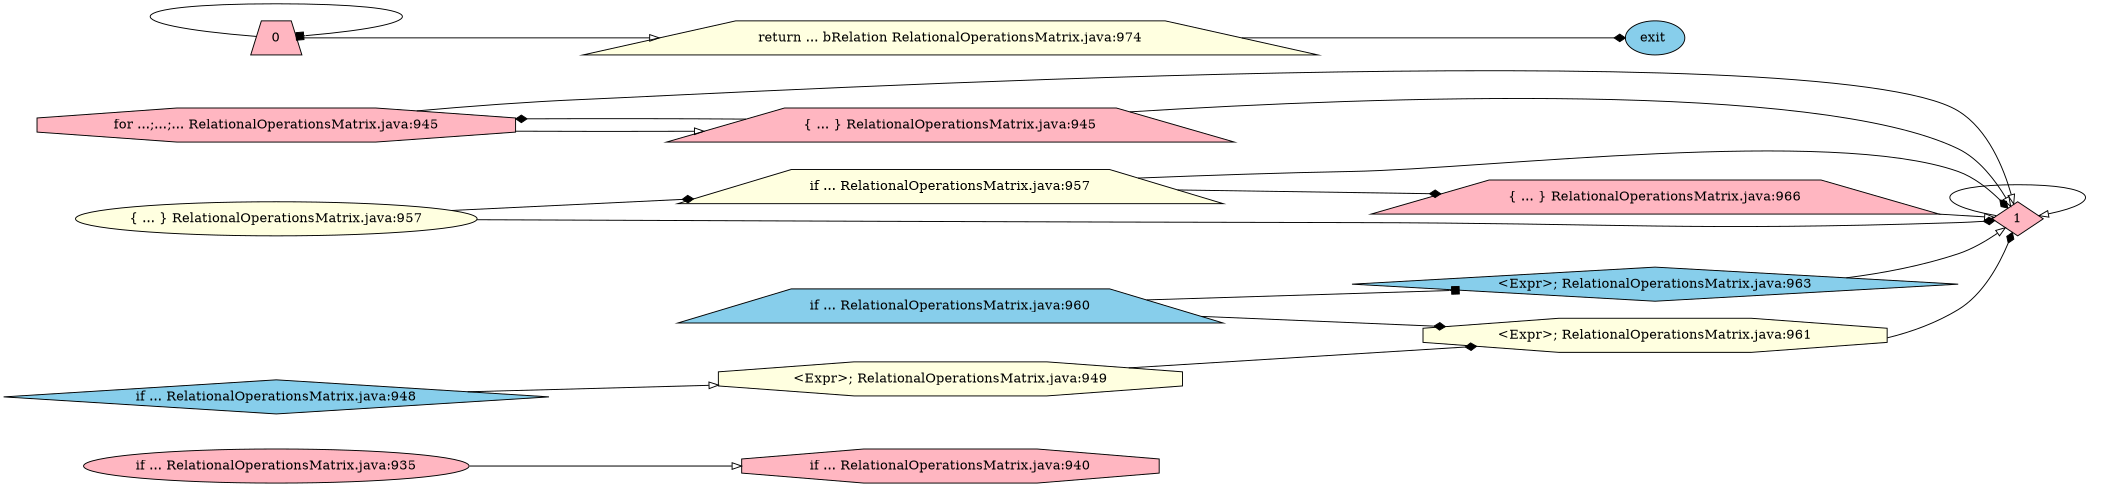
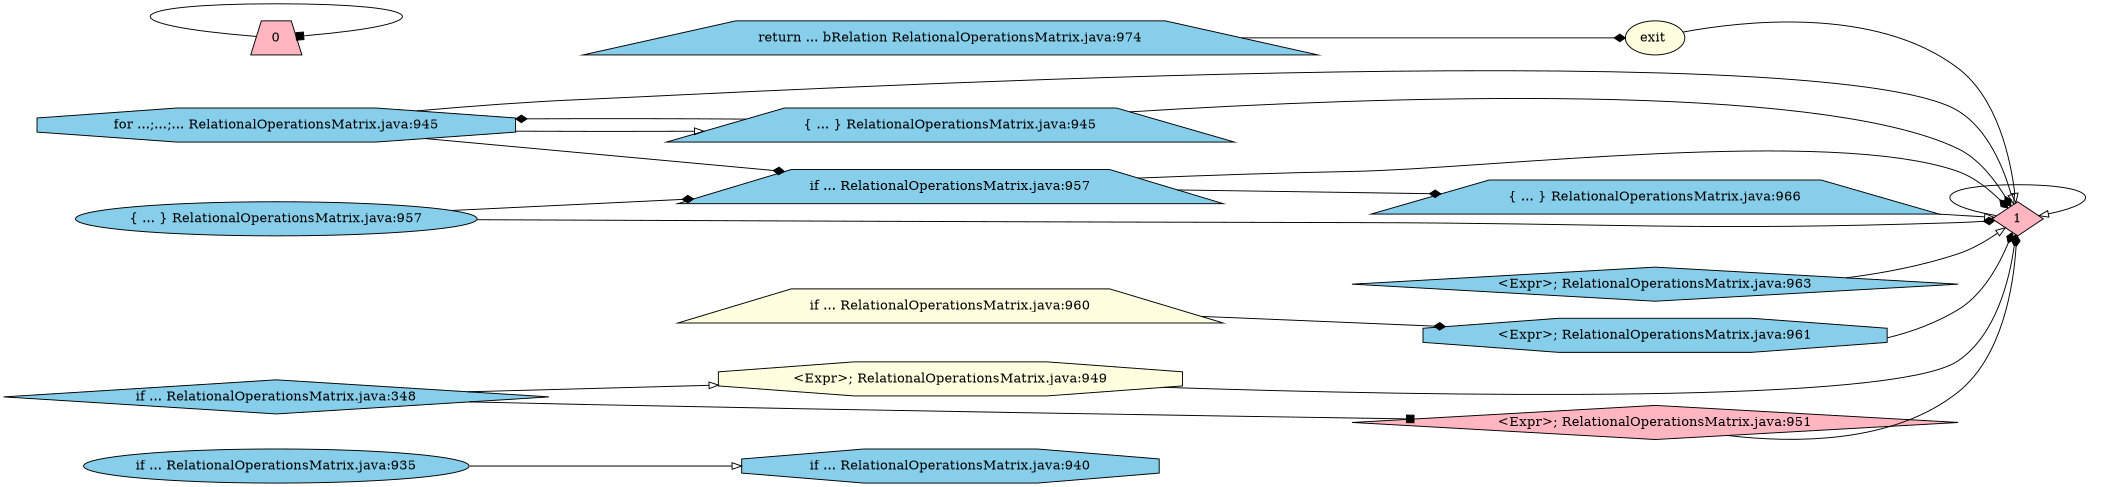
edge "exit" -> "1": added
edge "0" -> "return ... bRelation RelationalOperationsMatrix.java:974": removed
node "return ... bRelation RelationalOperationsMatrix.java:974": fillcolor lightyellow -> skyblue
node "exit": fillcolor skyblue -> lightyellow
edge "{ ... } RelationalOperationsMatrix.java:945" -> "1": arrowhead onormal -> diamond
node "for ...;...;... RelationalOperationsMatrix.java:945": fillcolor lightpink -> skyblue
node "{ ... } RelationalOperationsMatrix.java:945": fillcolor lightpink -> skyblue
edge "for ...;...;... RelationalOperationsMatrix.java:945" -> "if ... RelationalOperationsMatrix.java:957": added
node "if ... RelationalOperationsMatrix.java:957": fillcolor lightyellow -> skyblue
node "{ ... } RelationalOperationsMatrix.java:966": fillcolor lightpink -> skyblue
node "{ ... } RelationalOperationsMatrix.java:957": fillcolor lightyellow -> skyblue
edge "if ... RelationalOperationsMatrix.java:960" -> "<Expr>; RelationalOperationsMatrix.java:963": removed
node "if ... RelationalOperationsMatrix.java:960": fillcolor skyblue -> lightyellow
node "<Expr>; RelationalOperationsMatrix.java:961": fillcolor lightyellow -> skyblue
edge "<Expr>; RelationalOperationsMatrix.java:949" -> "<Expr>; RelationalOperationsMatrix.java:961": now "<Expr>; RelationalOperationsMatrix.java:949" -> "1"
node "if ... RelationalOperationsMatrix.java:948": label "if ... RelationalOperationsMatrix.java:948" -> "if ... RelationalOperationsMatrix.java:348"
node "<Expr>; RelationalOperationsMatrix.java:951": added
node "if ... RelationalOperationsMatrix.java:935": fillcolor lightpink -> skyblue
node "if ... RelationalOperationsMatrix.java:940": fillcolor lightpink -> skyblue
